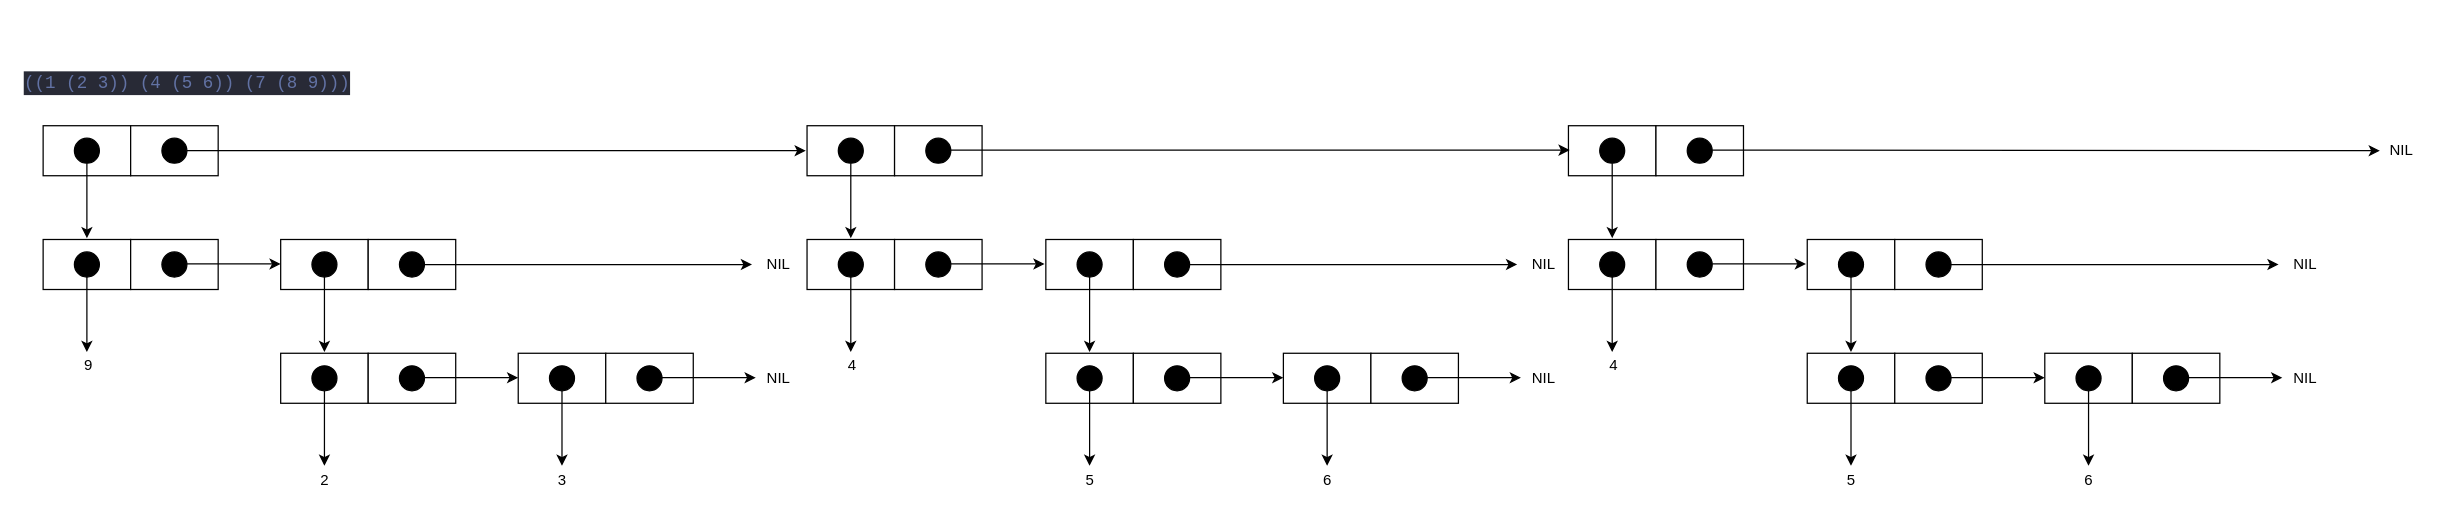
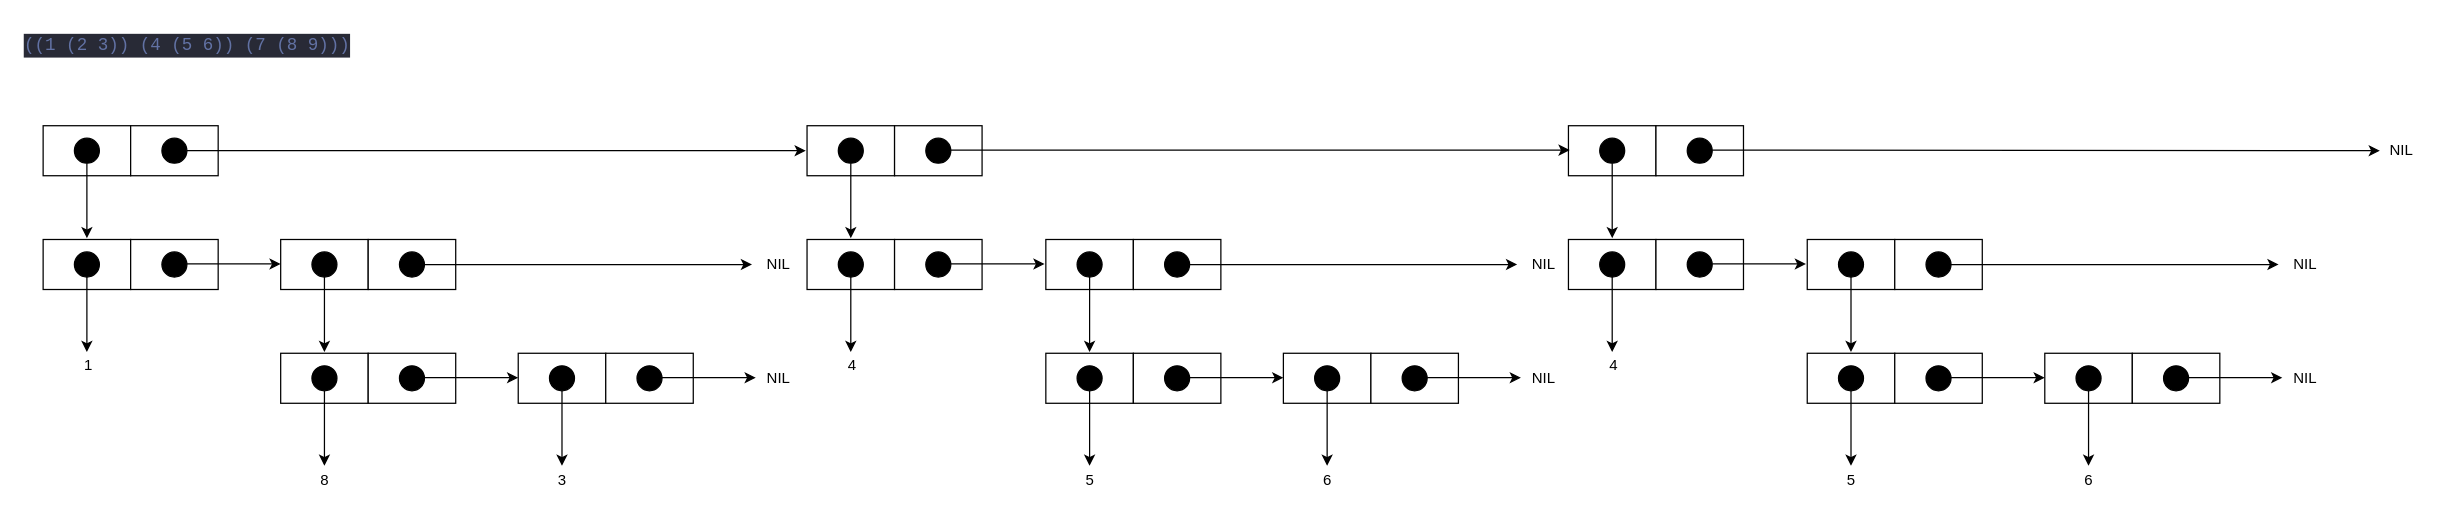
node "((1 (2 3)) (4 (5 6)) (7 (8 9)))": moved (186, 83) -> (186, 45)
node "9": label "9" -> "1"
node "2": label "2" -> "8"
